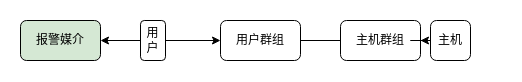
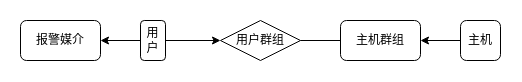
node "报警媒介": fillcolor #d5e8d4 -> #ffffff
node "用户群组": shape rounded rectangle -> diamond
node "主机": moved (451, 41) -> (481, 41)
